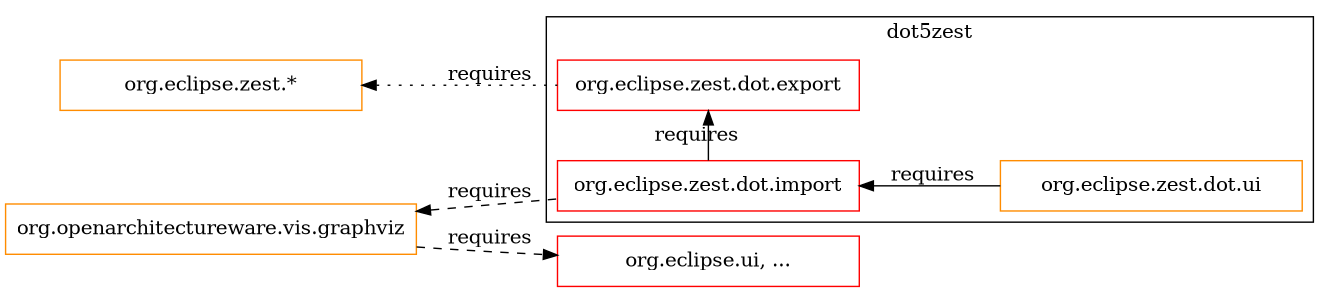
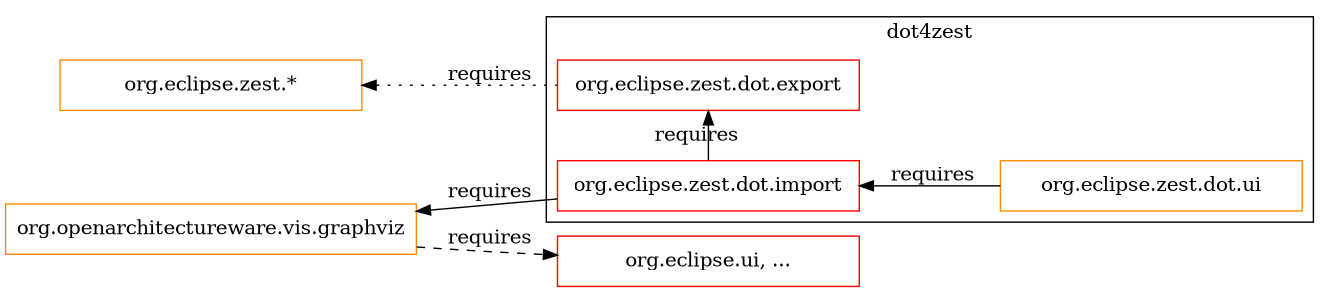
cluster "dot5zest": label "dot5zest" -> "dot4zest"
edge "org.eclipse.zest.dot.import" -> "org.openarchitectureware.vis.graphviz": style dashed -> solid
